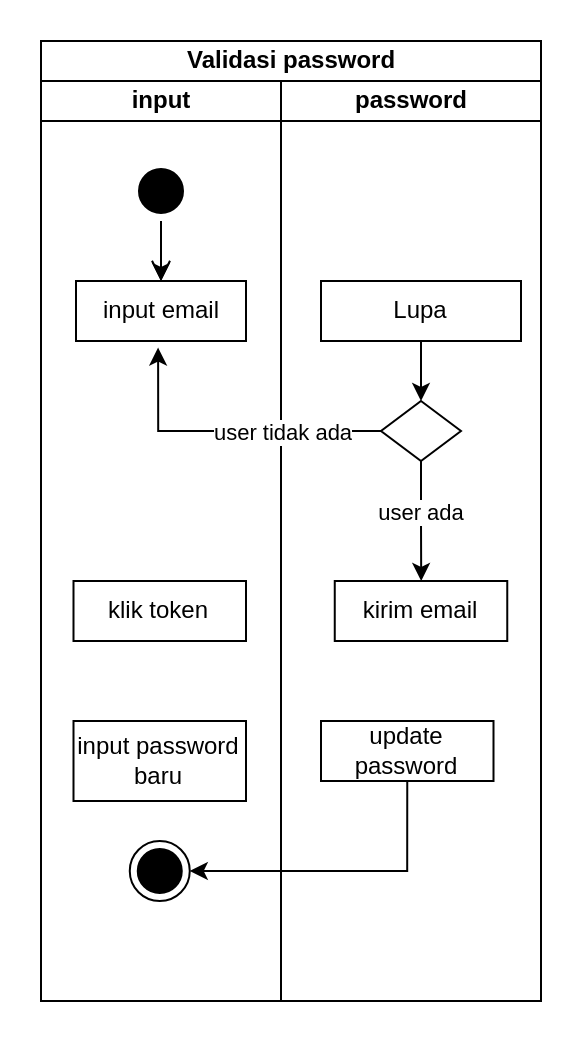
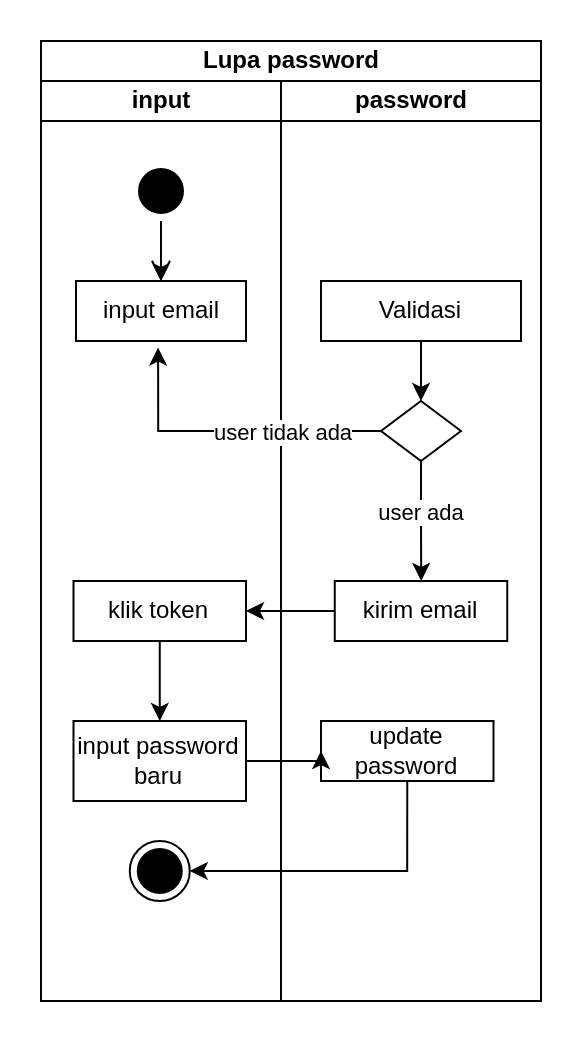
node "Validasi password": label "Validasi password" -> "Lupa password"
node "Lupa": label "Lupa" -> "Validasi"
edge "kirim email" -> "klik token": added
edge "klik token" -> "input password baru": added
edge "input password baru" -> "update password": added
